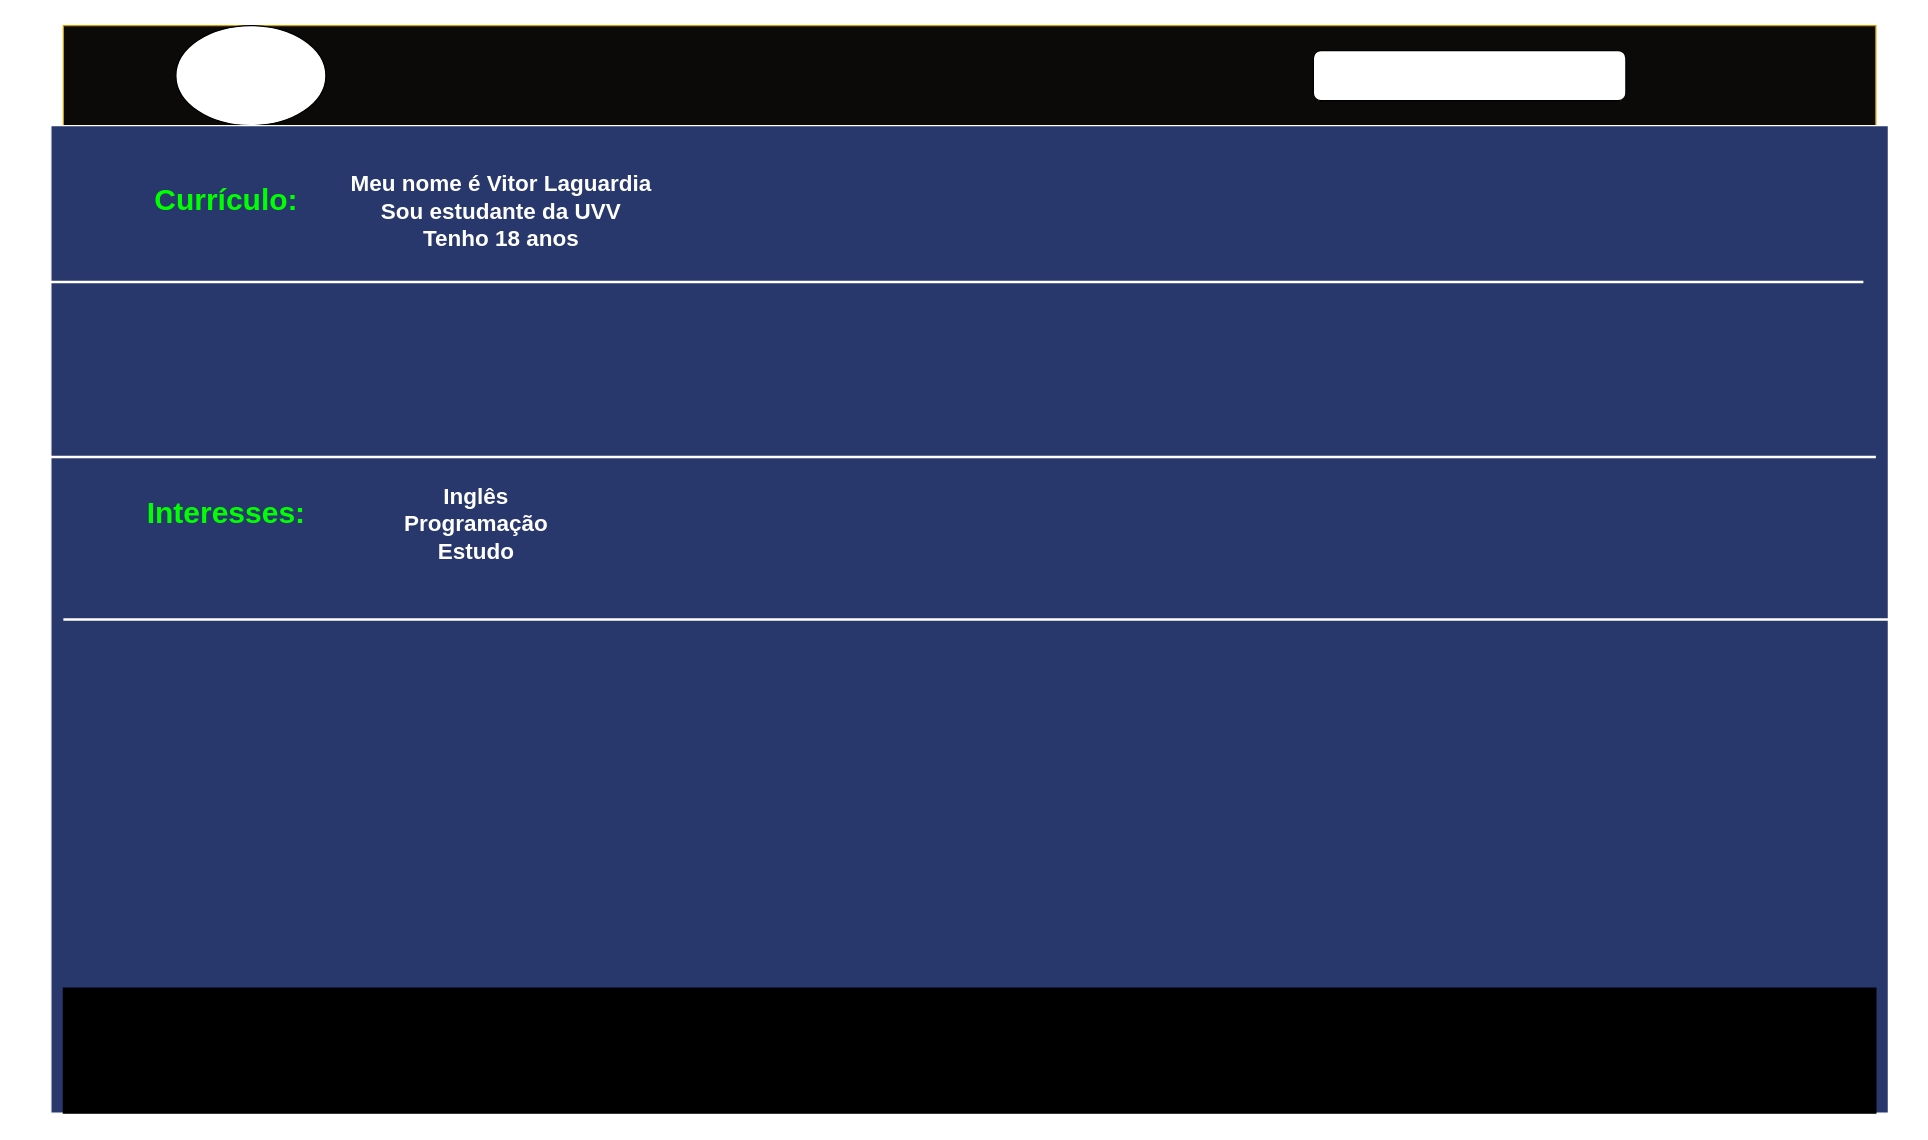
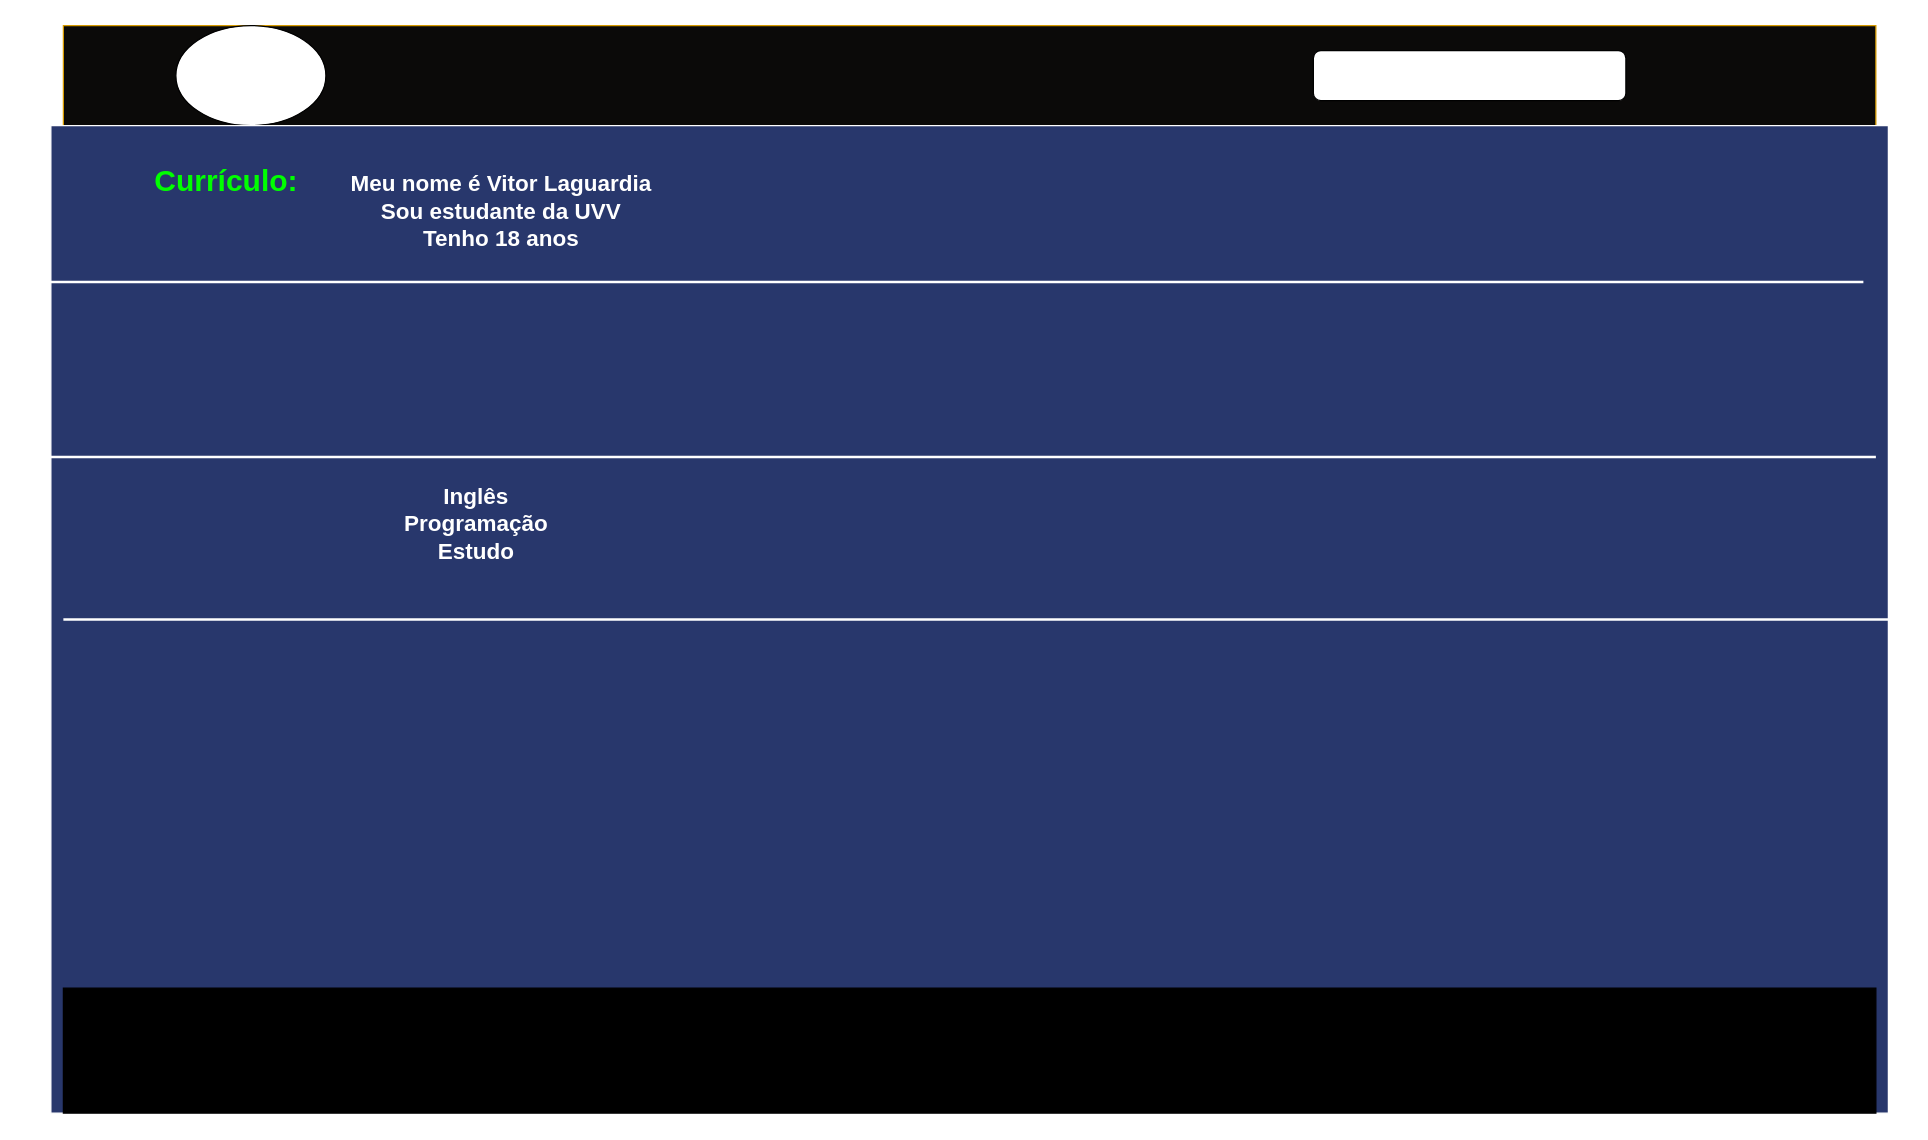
node "Currículo:": moved (226, 201) -> (226, 182)
node "Interesses:": removed
